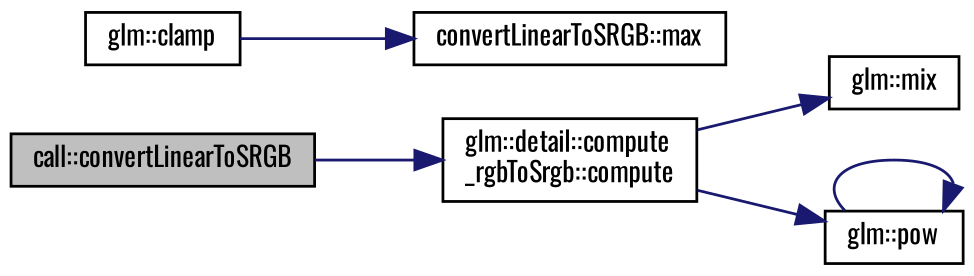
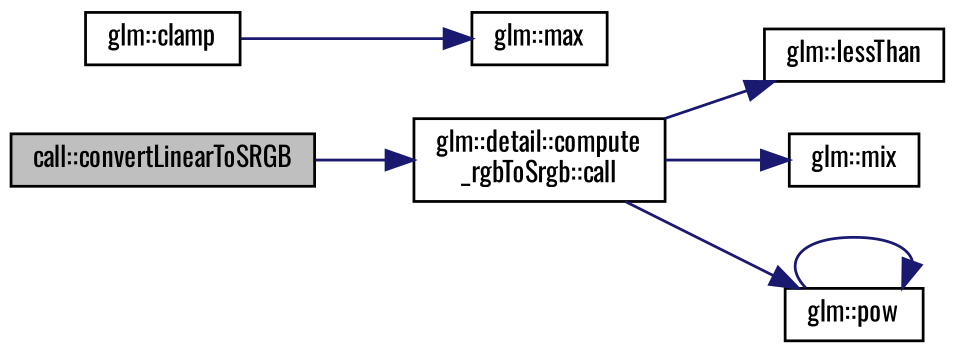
node "convertLinearToSRGB::max": label "convertLinearToSRGB::max" -> "glm::max"
node "glm::lessThan": added
node "glm::detail::compute _rgbToSrgb::compute": label "glm::detail::compute _rgbToSrgb::compute" -> "glm::detail::compute _rgbToSrgb::call"
